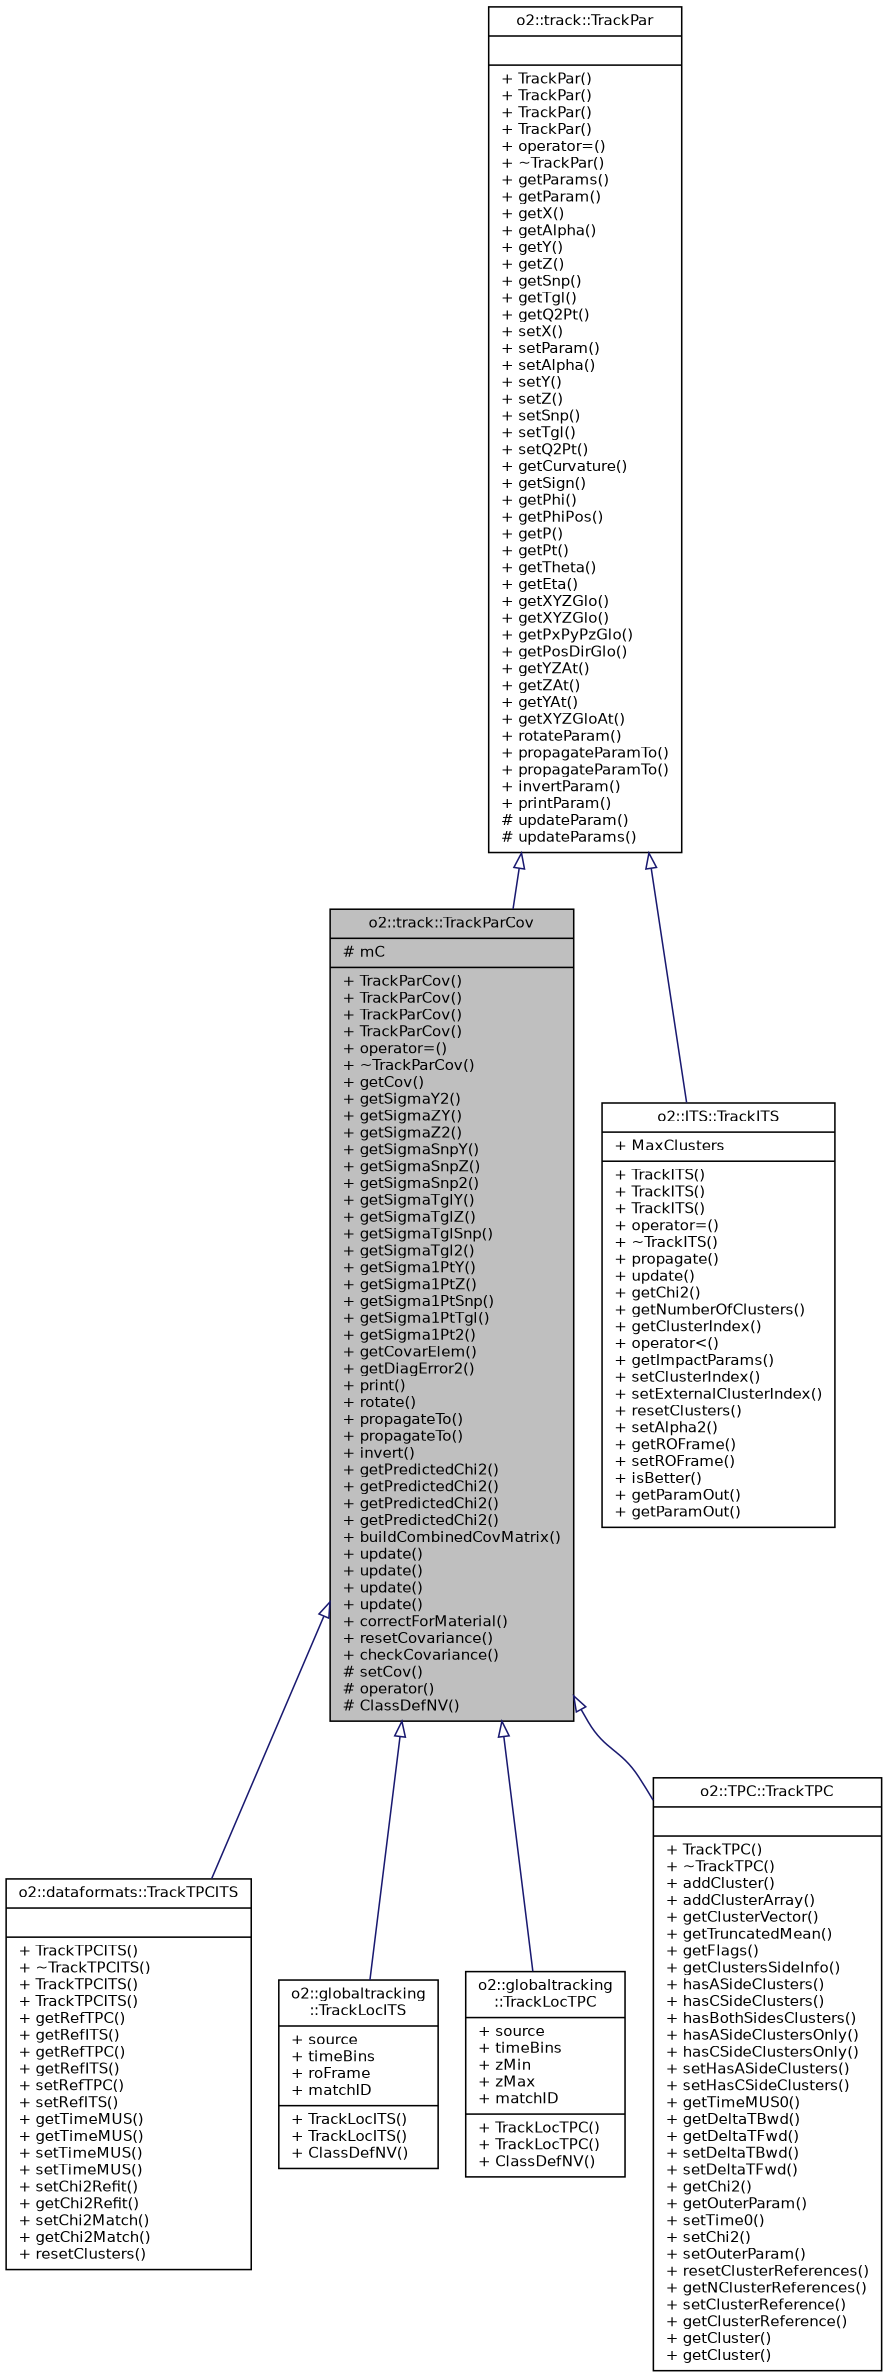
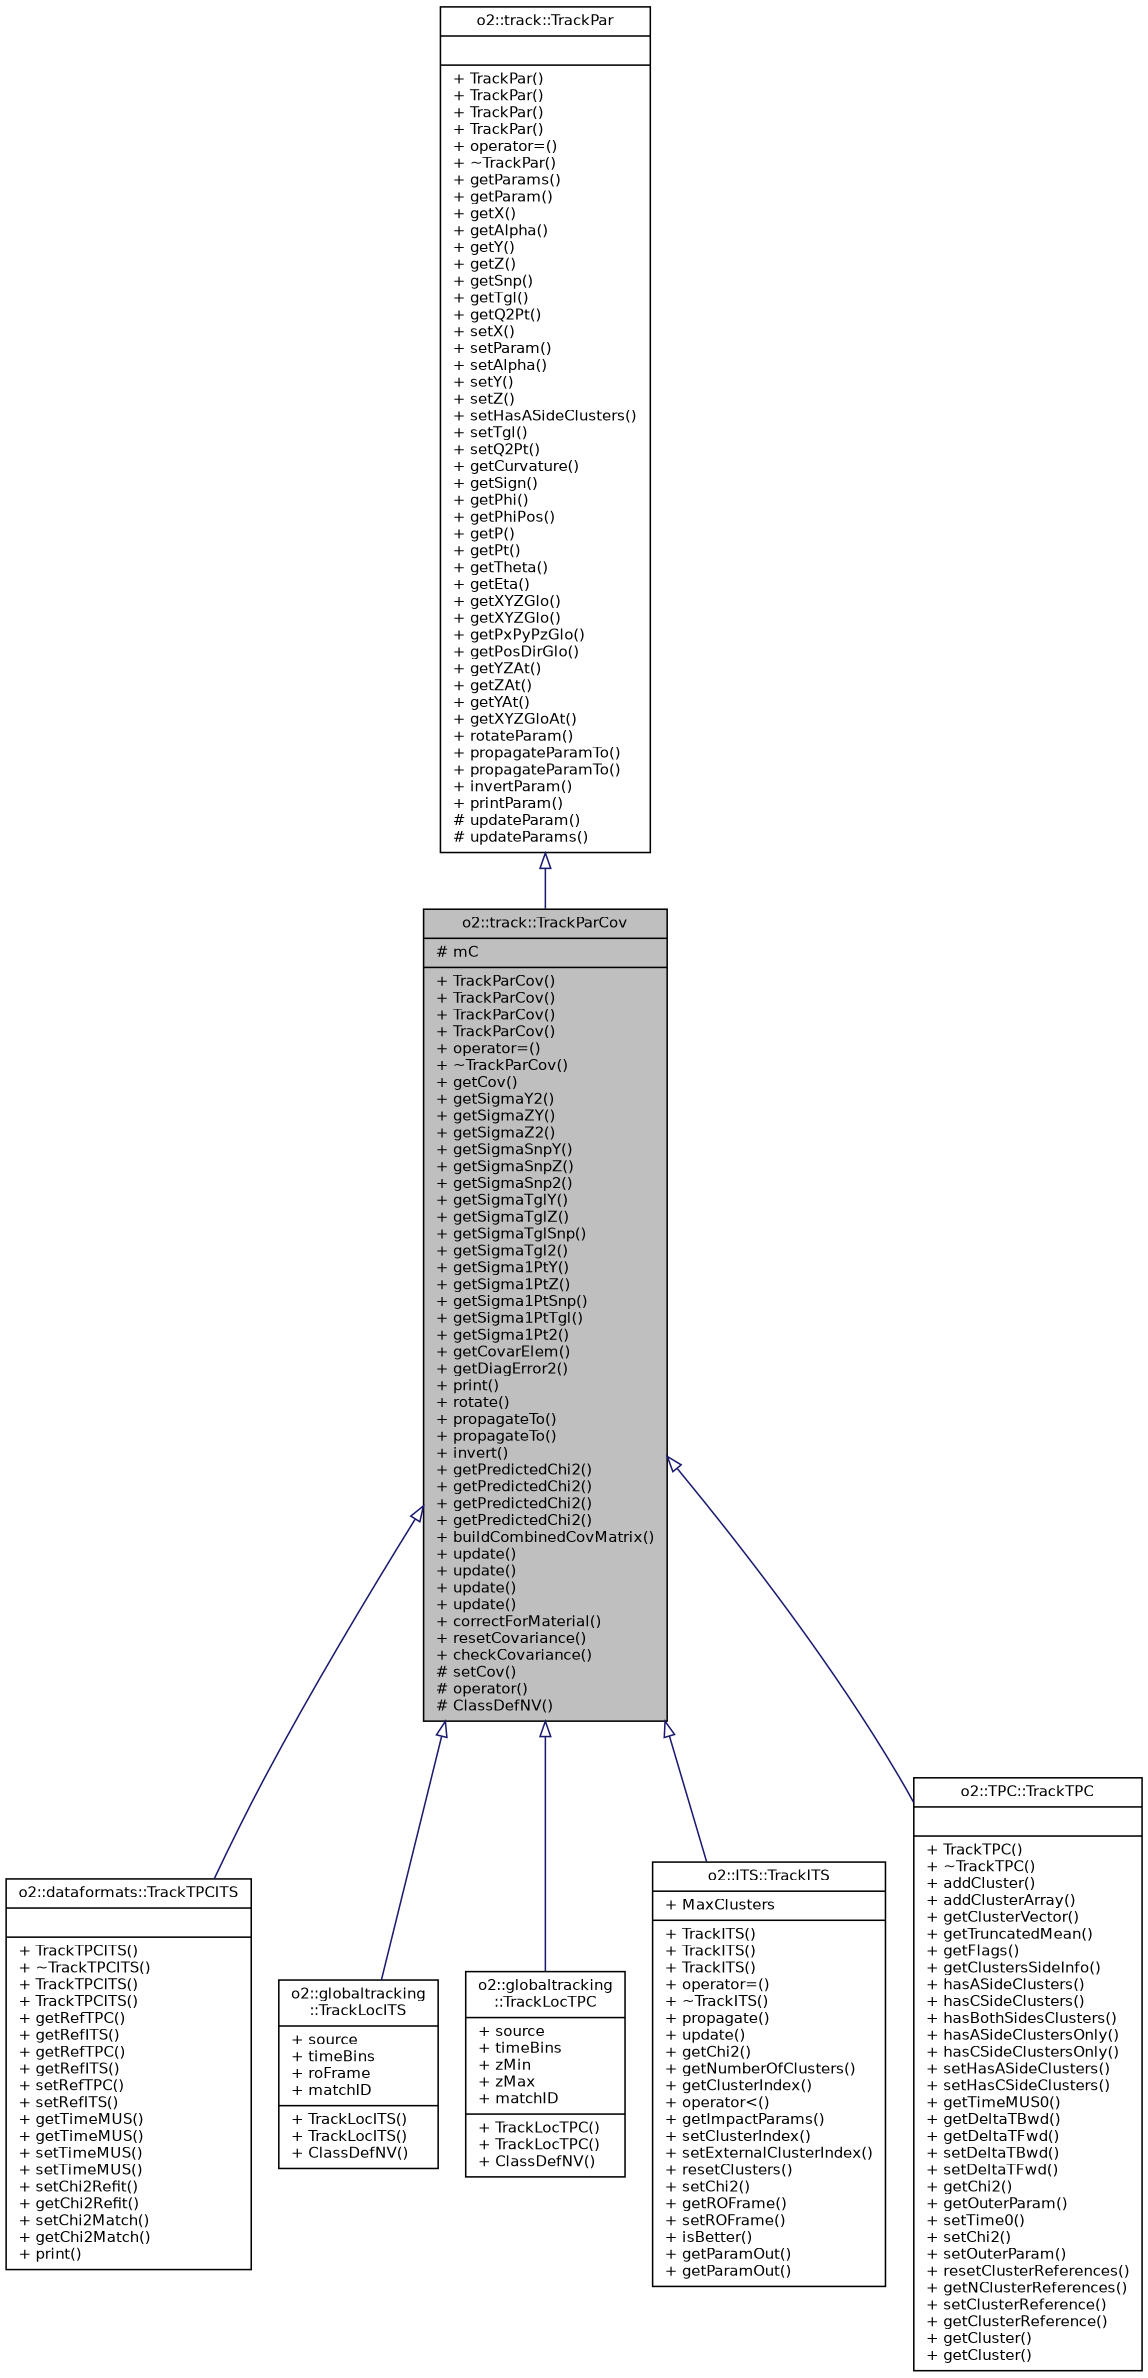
node "o2::track::TrackPar": text "+ setSnp()" -> "+ setHasASideClusters()"
edge "o2::ITS::TrackITS" -> "o2::track::TrackPar": now "o2::ITS::TrackITS" -> "o2::track::TrackParCov"
node "o2::ITS::TrackITS": text "+ setAlpha2()" -> "+ setChi2()"
node "o2::dataformats::TrackTPCITS": text "+ resetClusters()" -> "+ print()"
